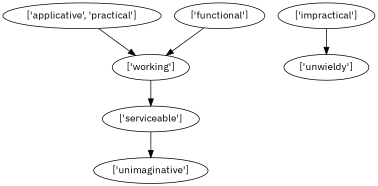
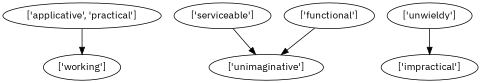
edge "['impractical']" -> "['unwieldy']": reversed
edge "['functional']" -> "['working']": now "['functional']" -> "['unimaginative']"
edge "['working']" -> "['serviceable']": removed
